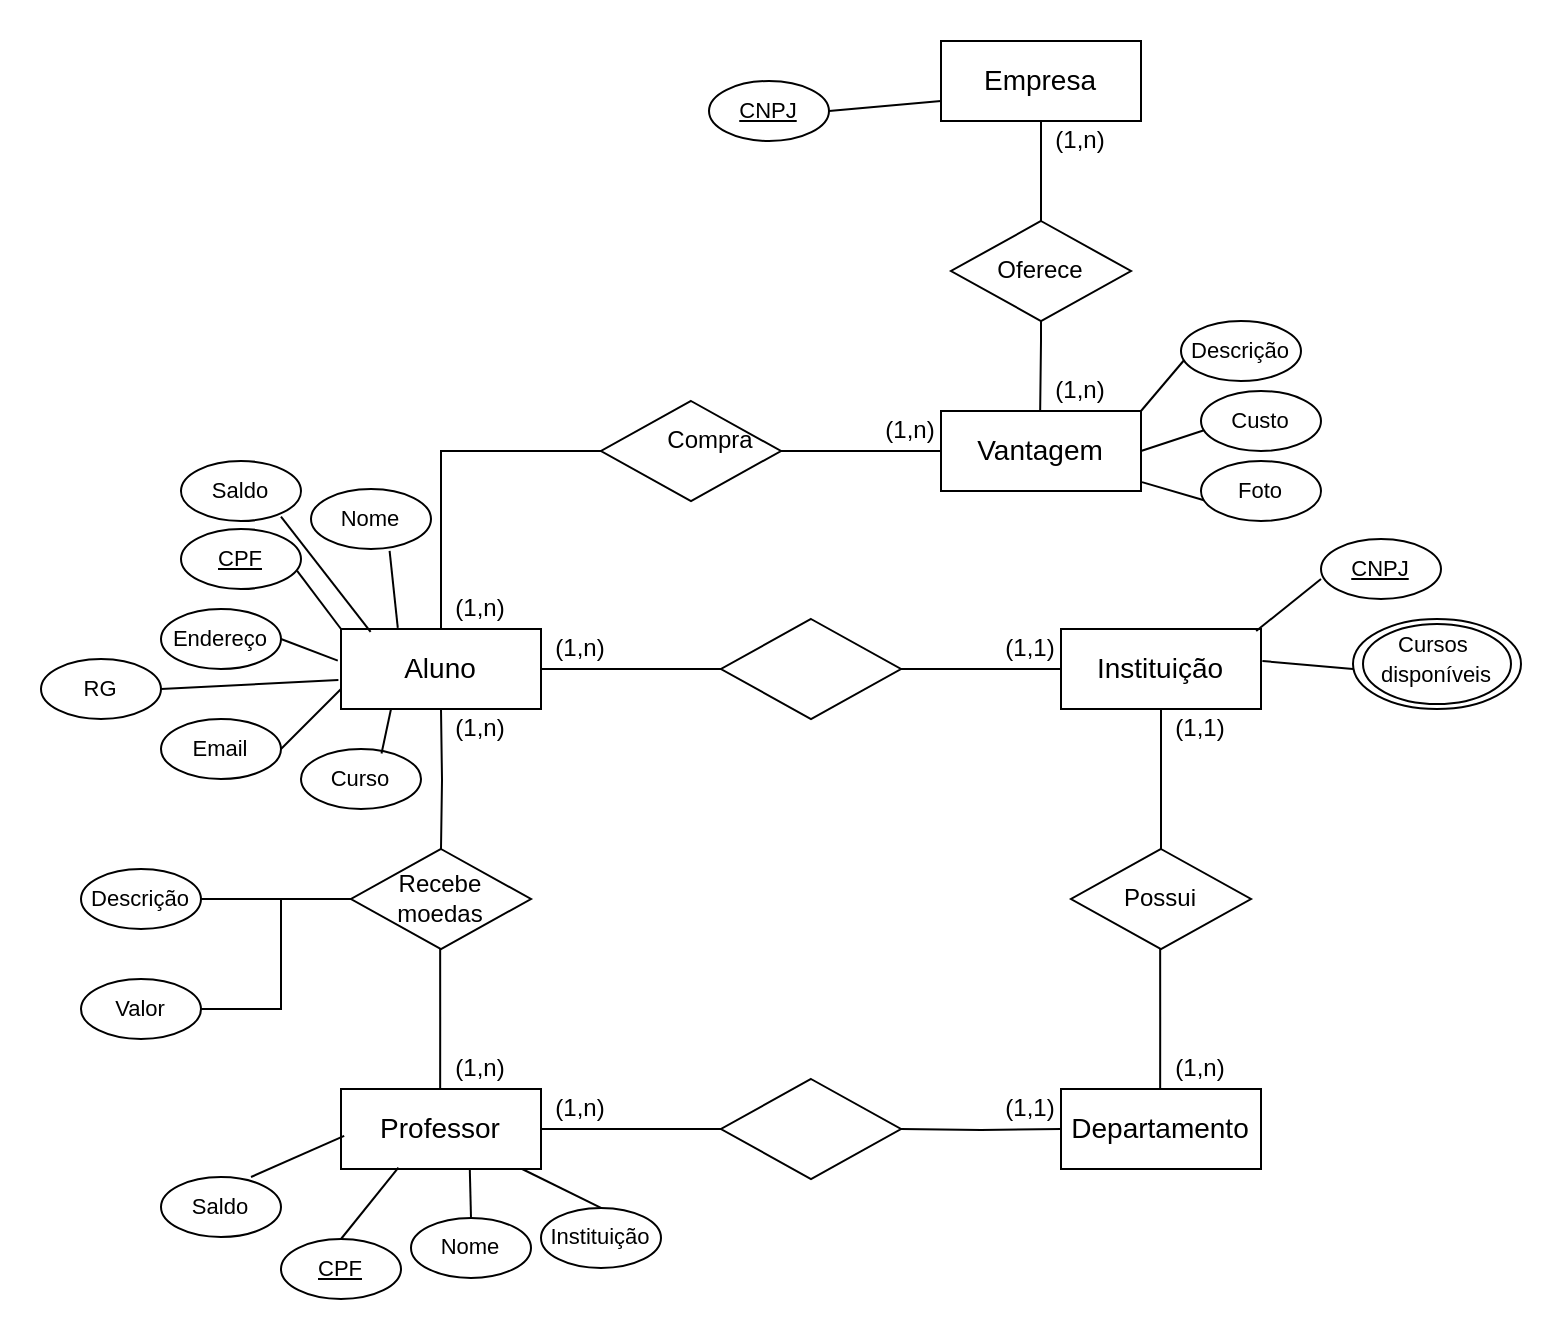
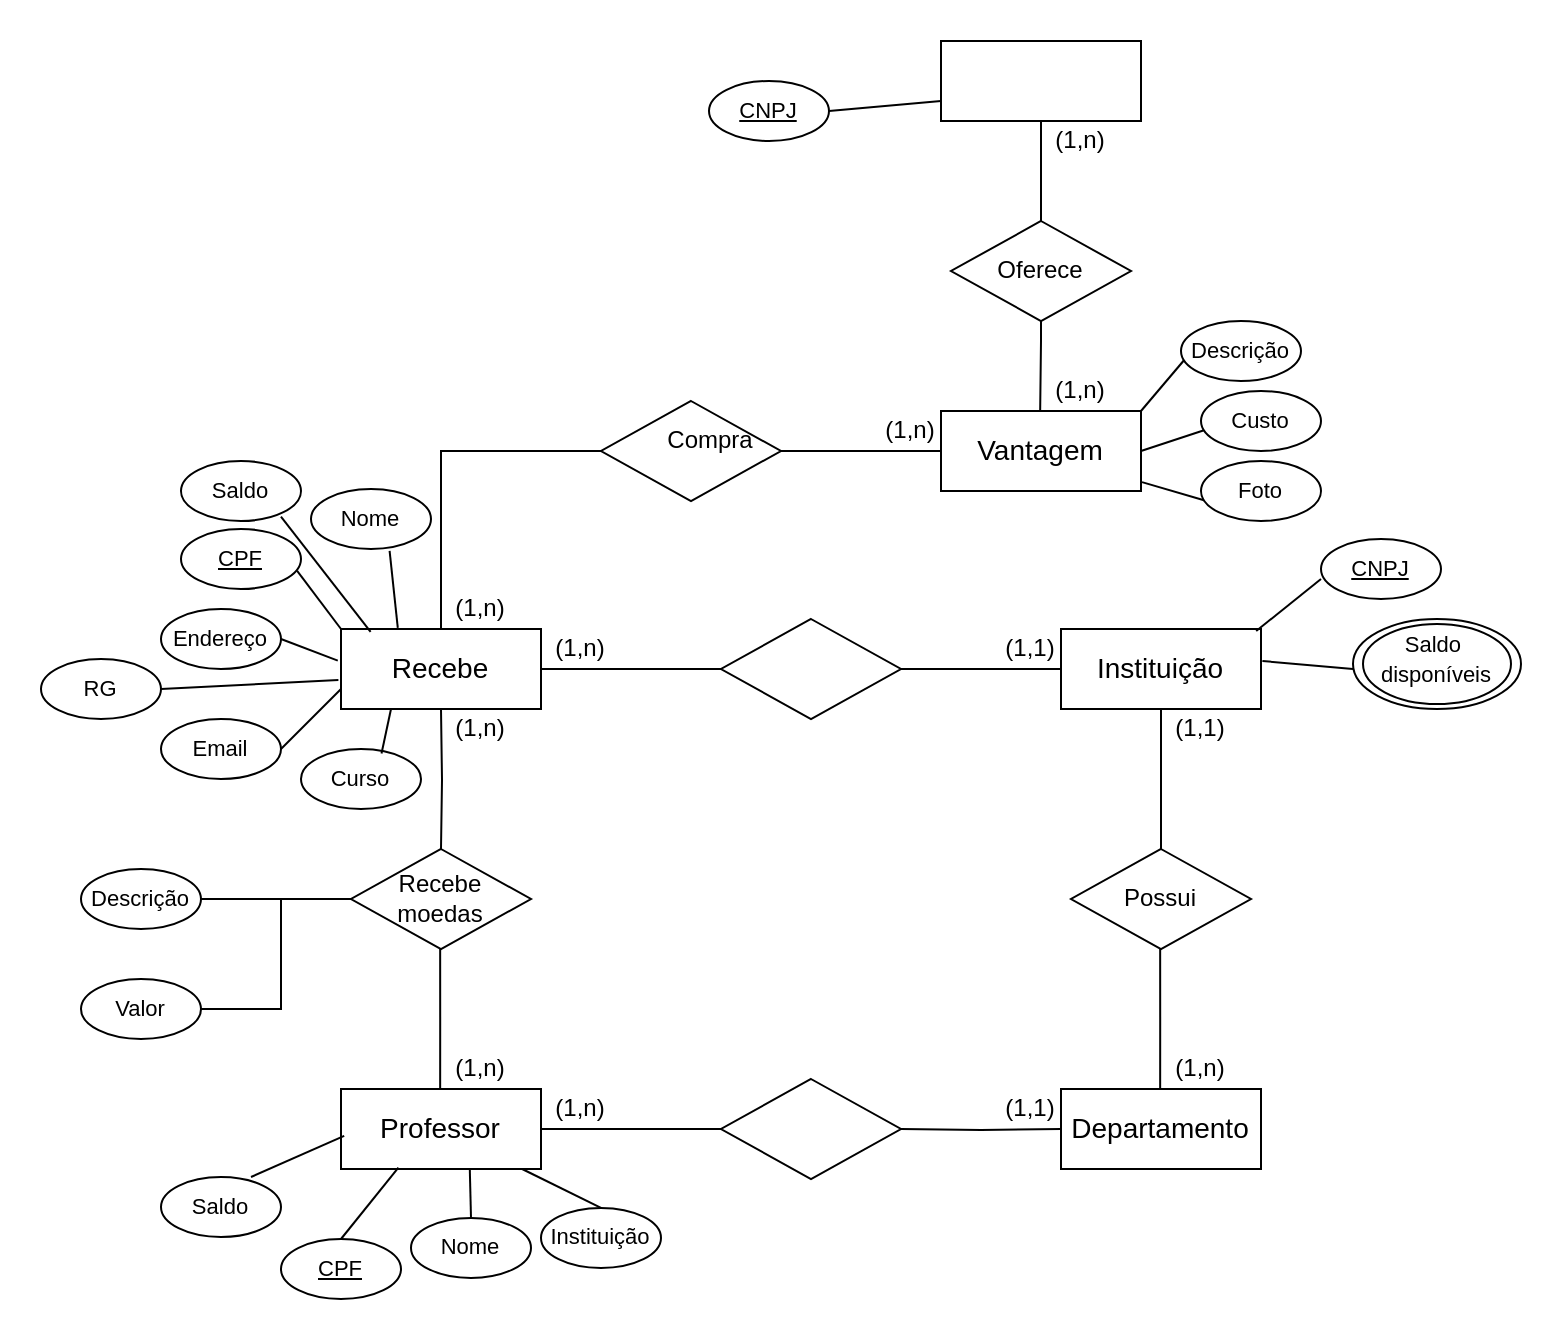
node "Empresa": removed
node "Cursos disponíveis": label "Cursos disponíveis" -> "Saldo disponíveis"
node "Aluno": label "Aluno" -> "Recebe"
